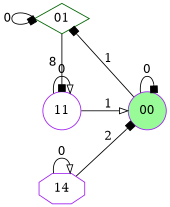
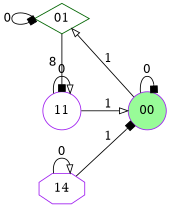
edge "00" -> "01": arrowhead box -> onormal
edge "14" -> "00": label "2" -> "1"
